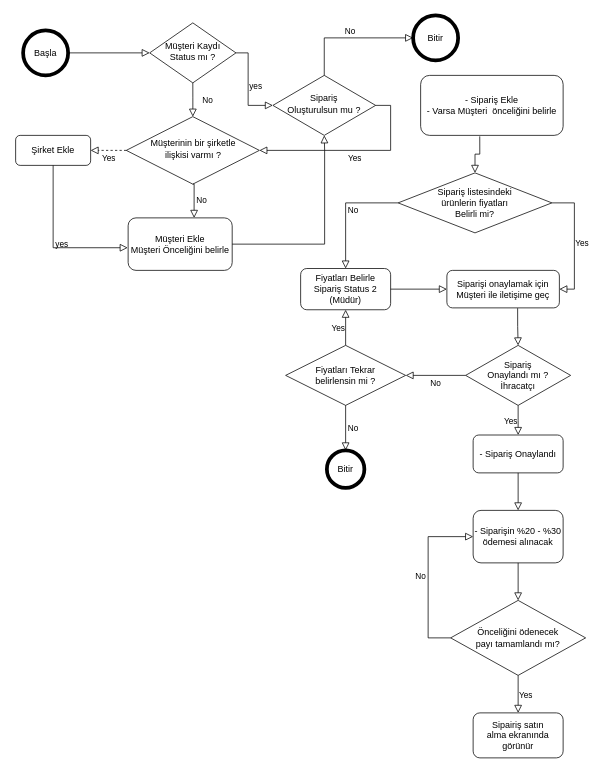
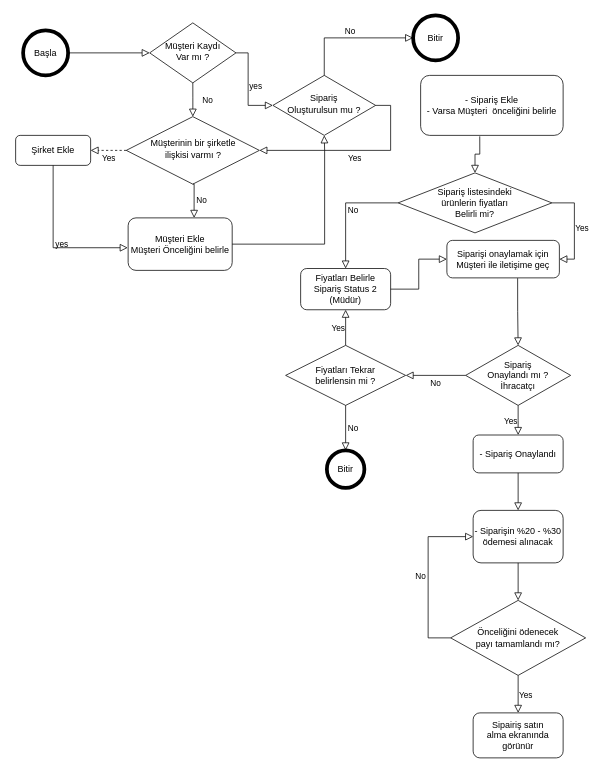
node "Müşteri Kaydı Status mı ?": label "Müşteri Kaydı Status mı ?" -> "Müşteri Kaydı Var mı ?"
node "Siparişi onaylamak için Müşteri ile iletişime geç": moved (503, 289) -> (503, 259)
